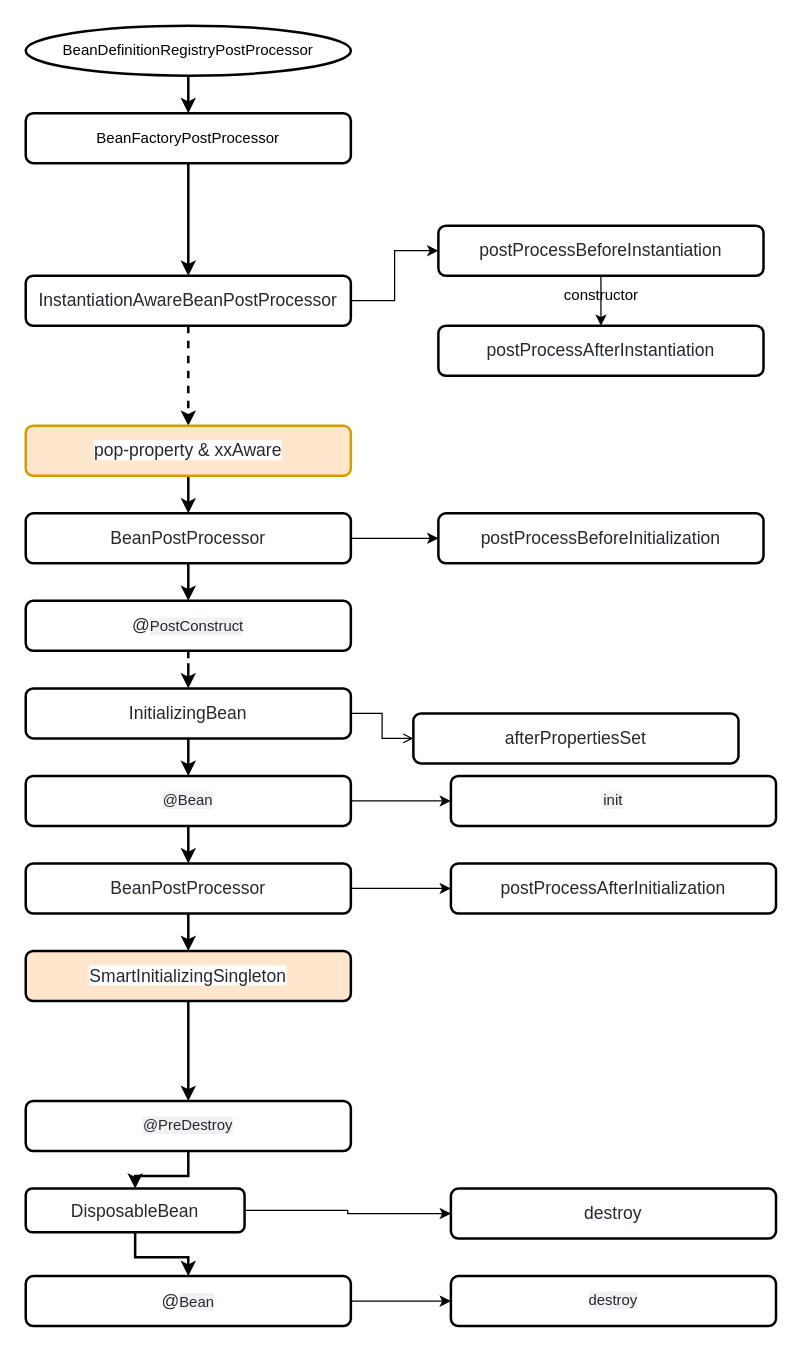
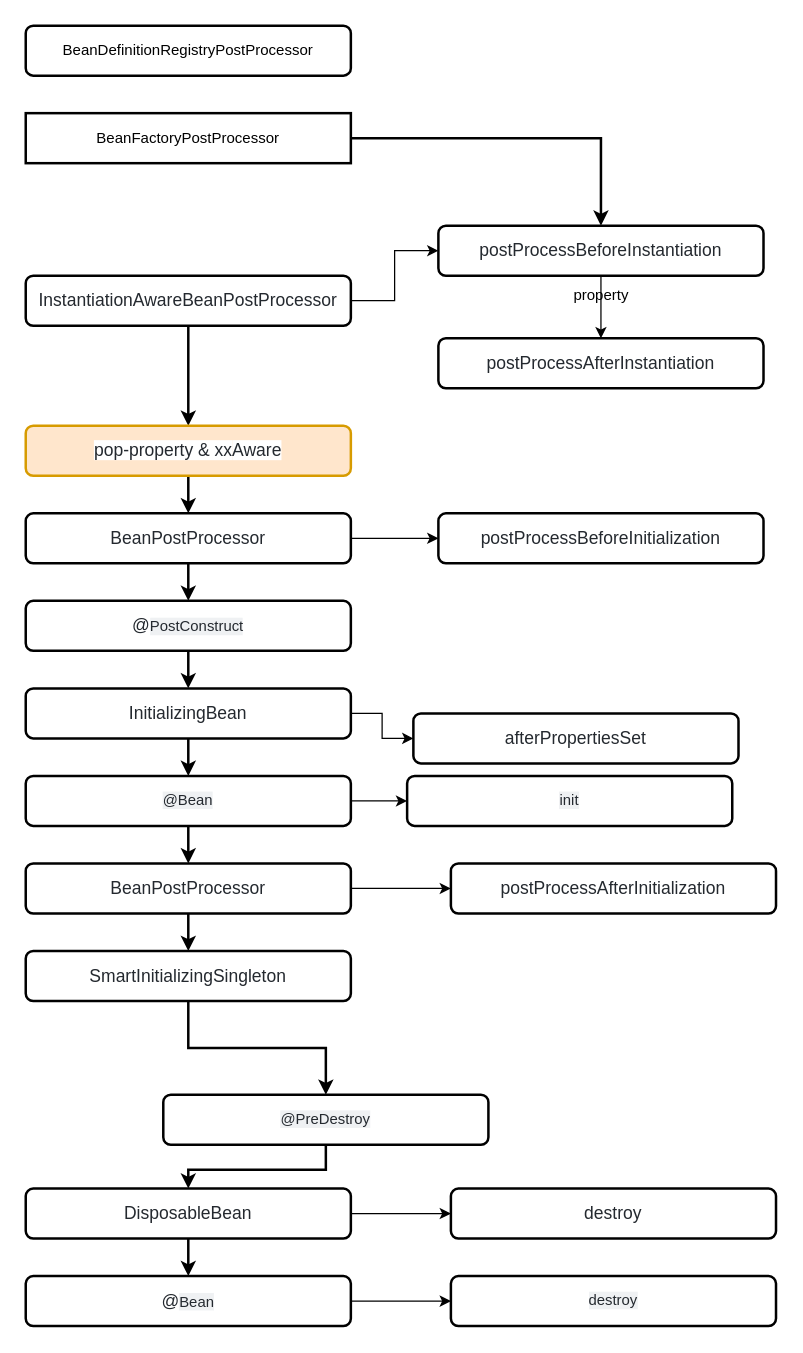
node "BeanDefinitionRegistryPostProcessor": shape ellipse -> rounded rectangle
edge "BeanDefinitionRegistryPostProcessor" -> "BeanFactoryPostProcessor": removed
node "BeanFactoryPostProcessor": shape rounded rectangle -> rectangle
edge "BeanFactoryPostProcessor" -> "InstantiationAwareBeanPostProcessor": now "BeanFactoryPostProcessor" -> "postProcessBeforeInstantiation"
node "constructor": label "constructor" -> "property"
node "postProcessAfterInstantiation": moved (601, 351) -> (601, 363)
edge "InstantiationAwareBeanPostProcessor" -> "pop-property & xxAware": style dashed -> solid
edge "@PostConstruct" -> "InitializingBean": style dashed -> solid
edge "InitializingBean" -> "afterPropertiesSet": arrowhead open -> classic
node "init": moved (613, 801) -> (569, 801)
node "SmartInitializingSingleton": fillcolor #ffe6cc -> #ffffff
node "@PreDestroy": moved (188, 1126) -> (326, 1119)
node "DisposableBean": size 219x44 -> 325x50
